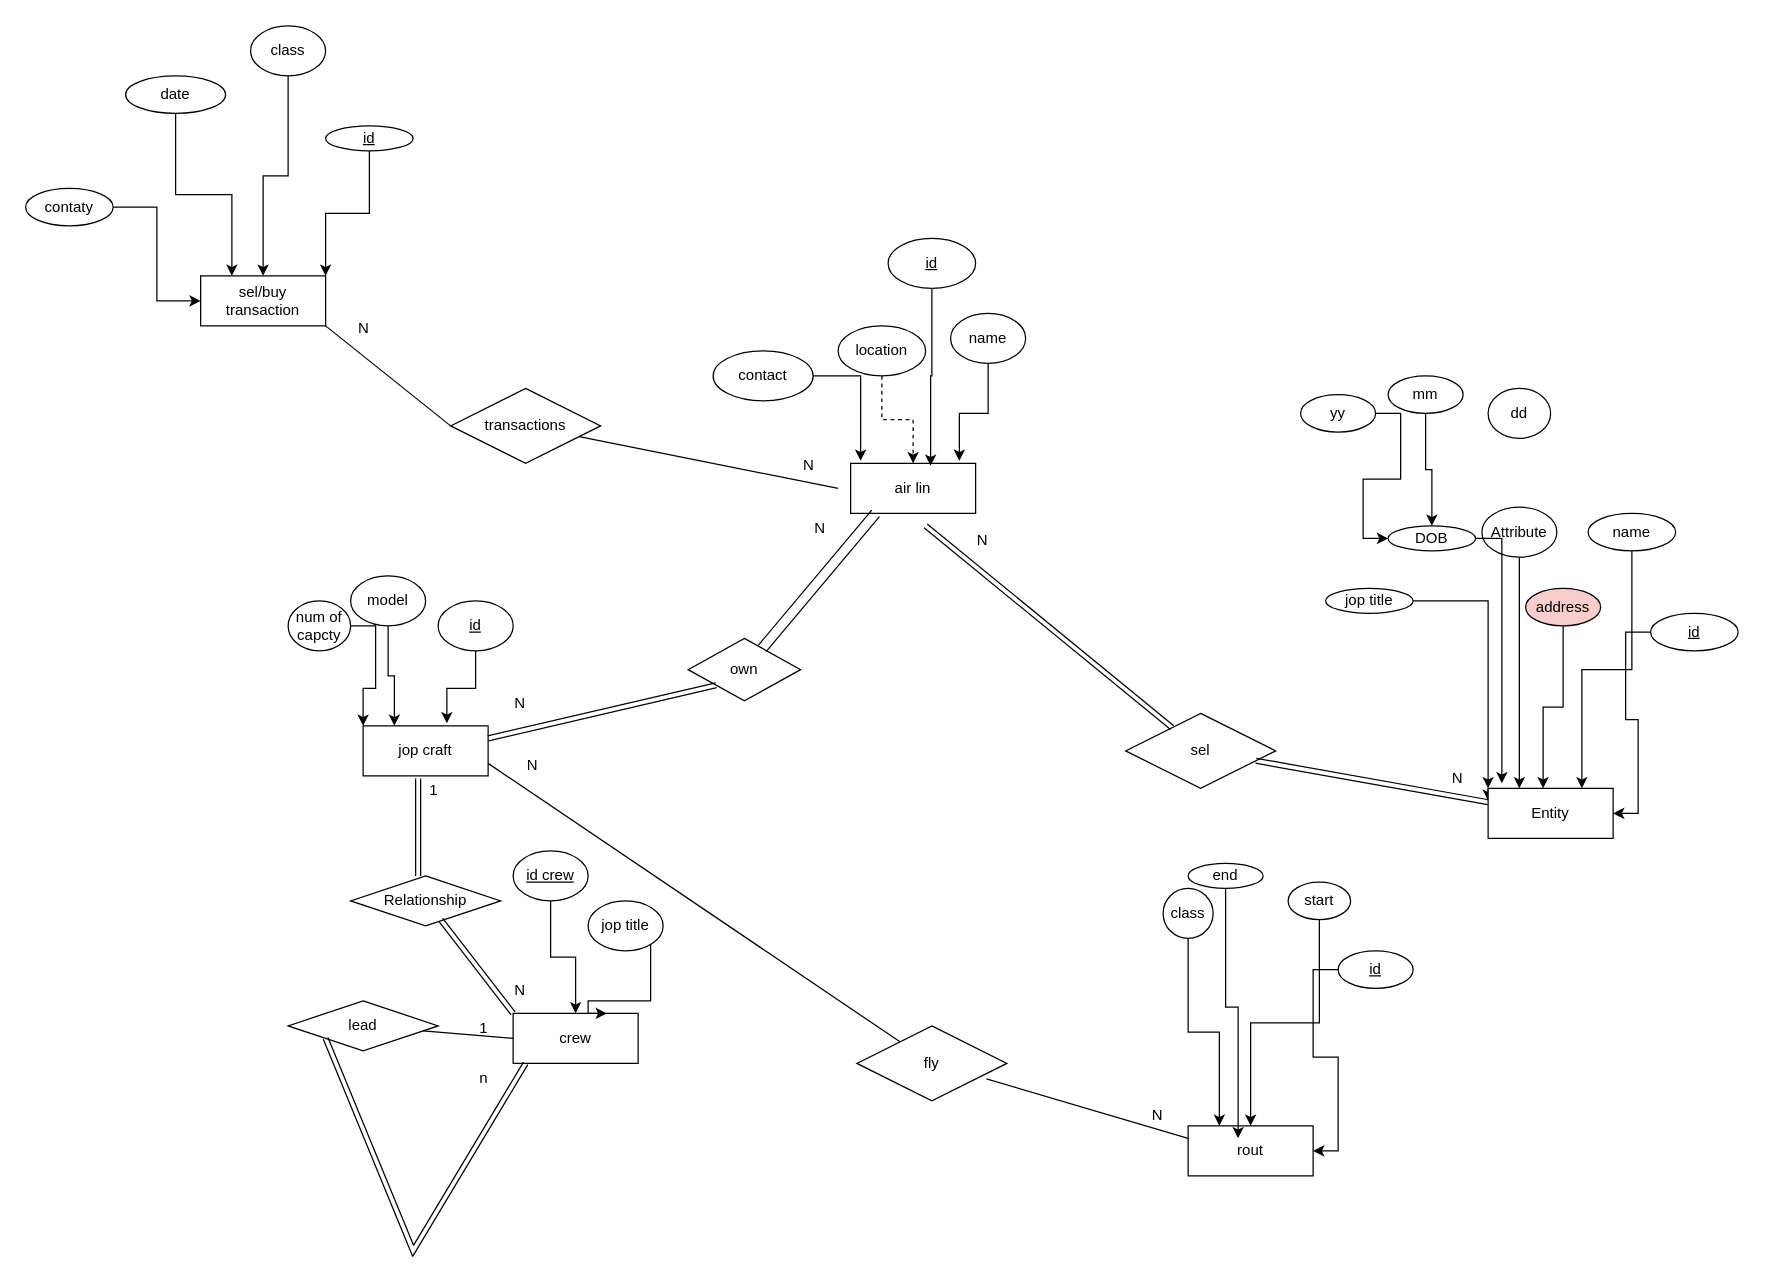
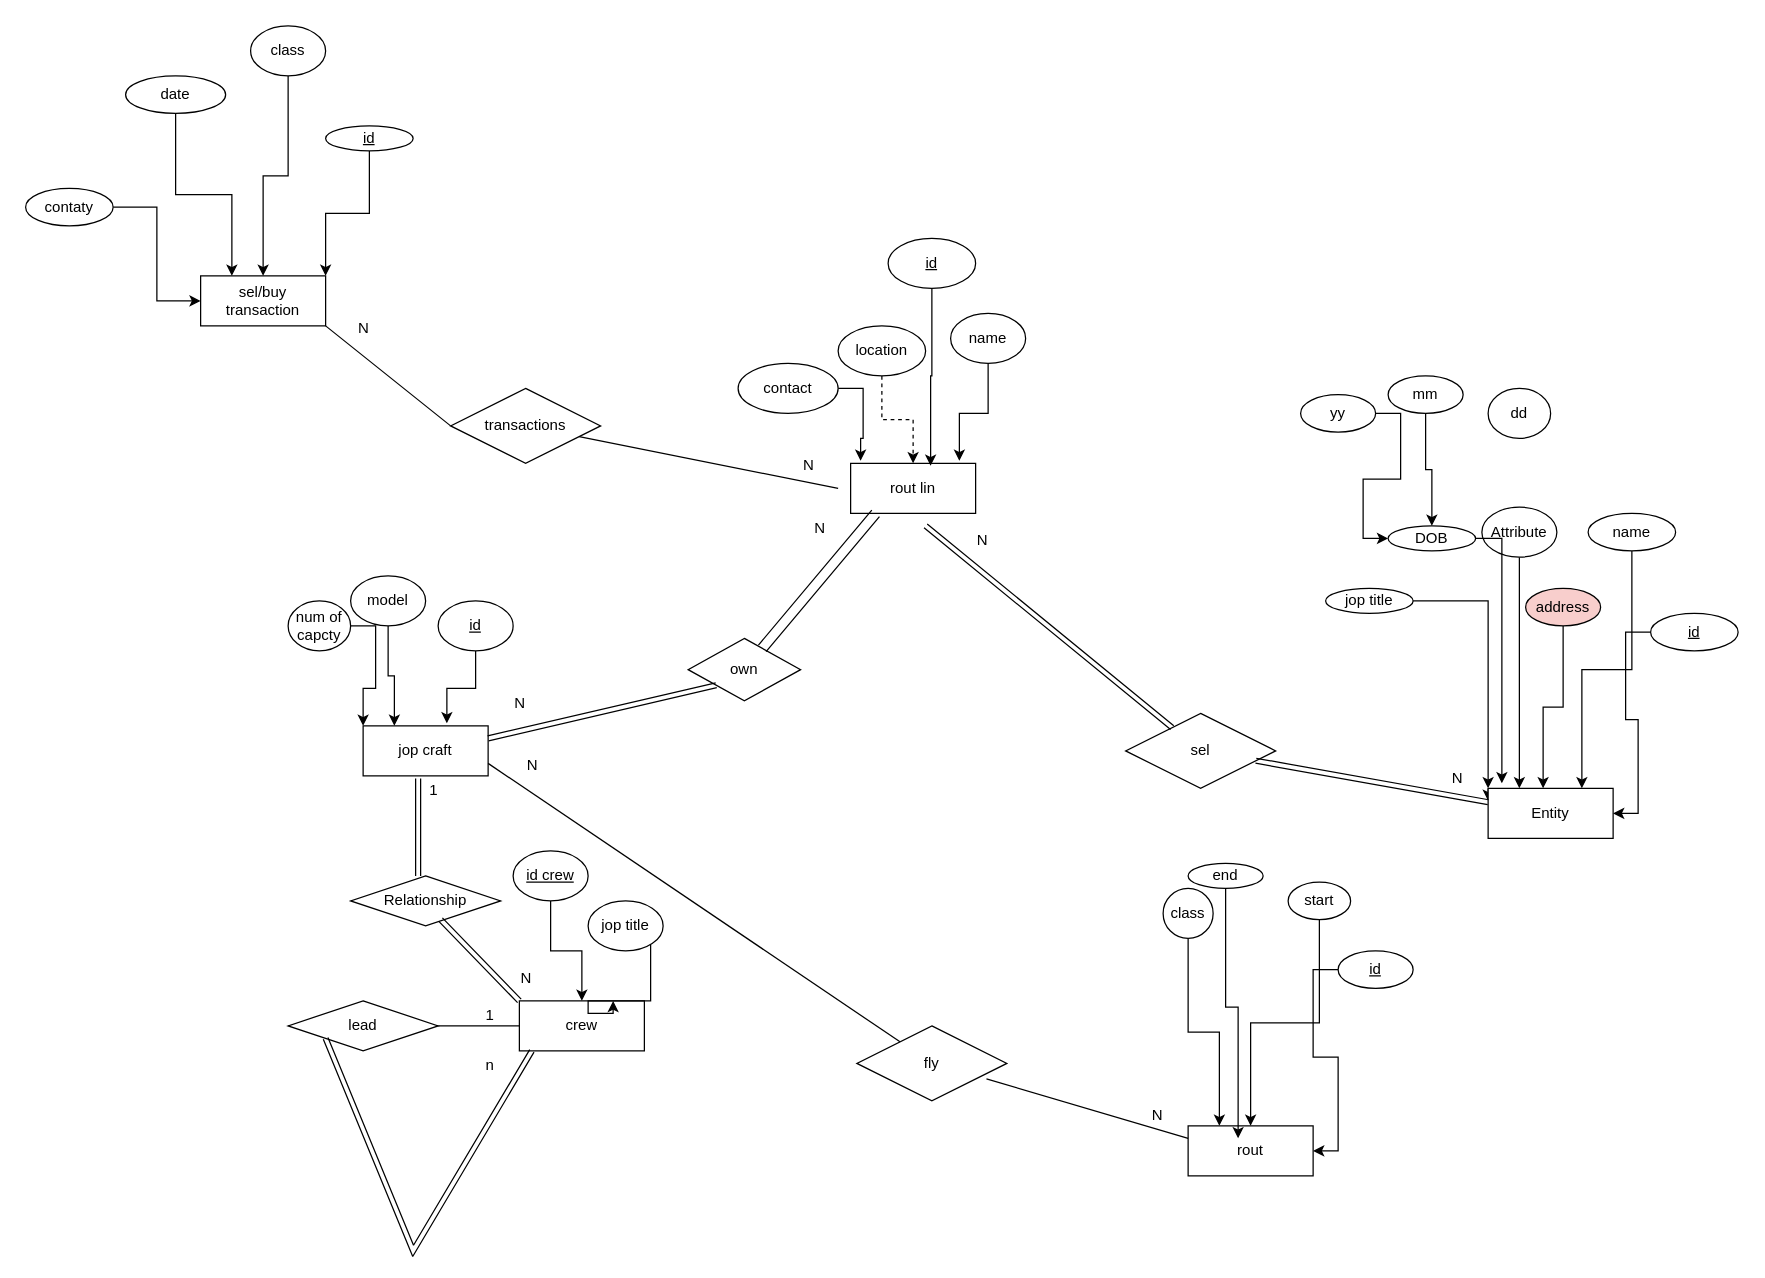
node "contact": moved (763, 376) -> (788, 388)
node "air lin": label "air lin" -> "rout lin"
node "crew": moved (576, 1038) -> (582, 1026)
